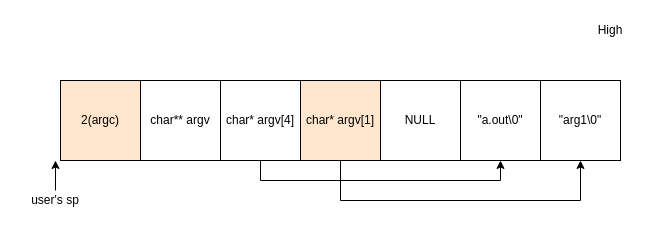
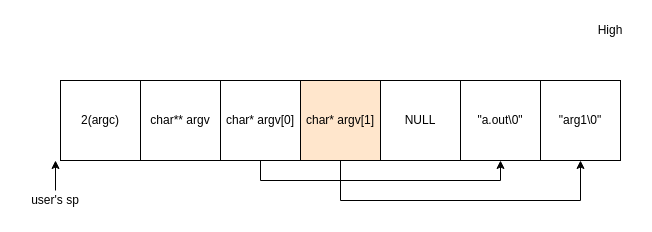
node "2(argc)": fillcolor #ffe6cc -> #ffffff
node "char* argv[4]": label "char* argv[4]" -> "char* argv[0]"
